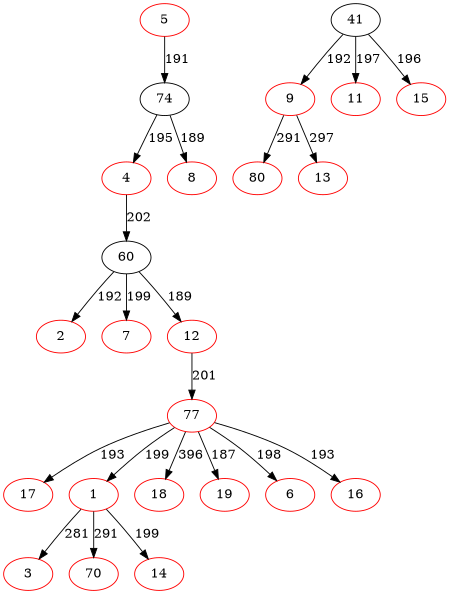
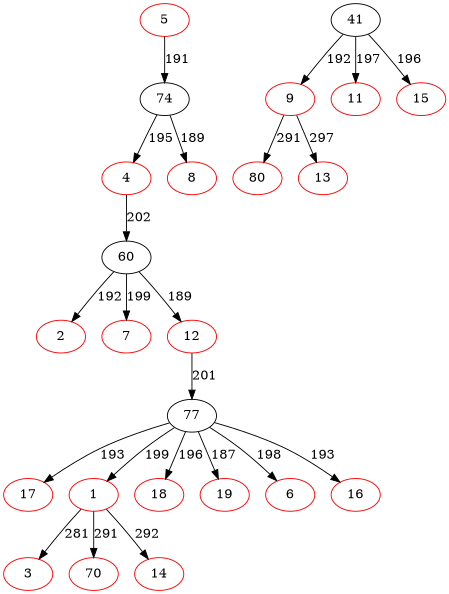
node "77": color red -> black
edge "77" -> "18": label "396" -> "196"
edge "1" -> "14": label "199" -> "292"
